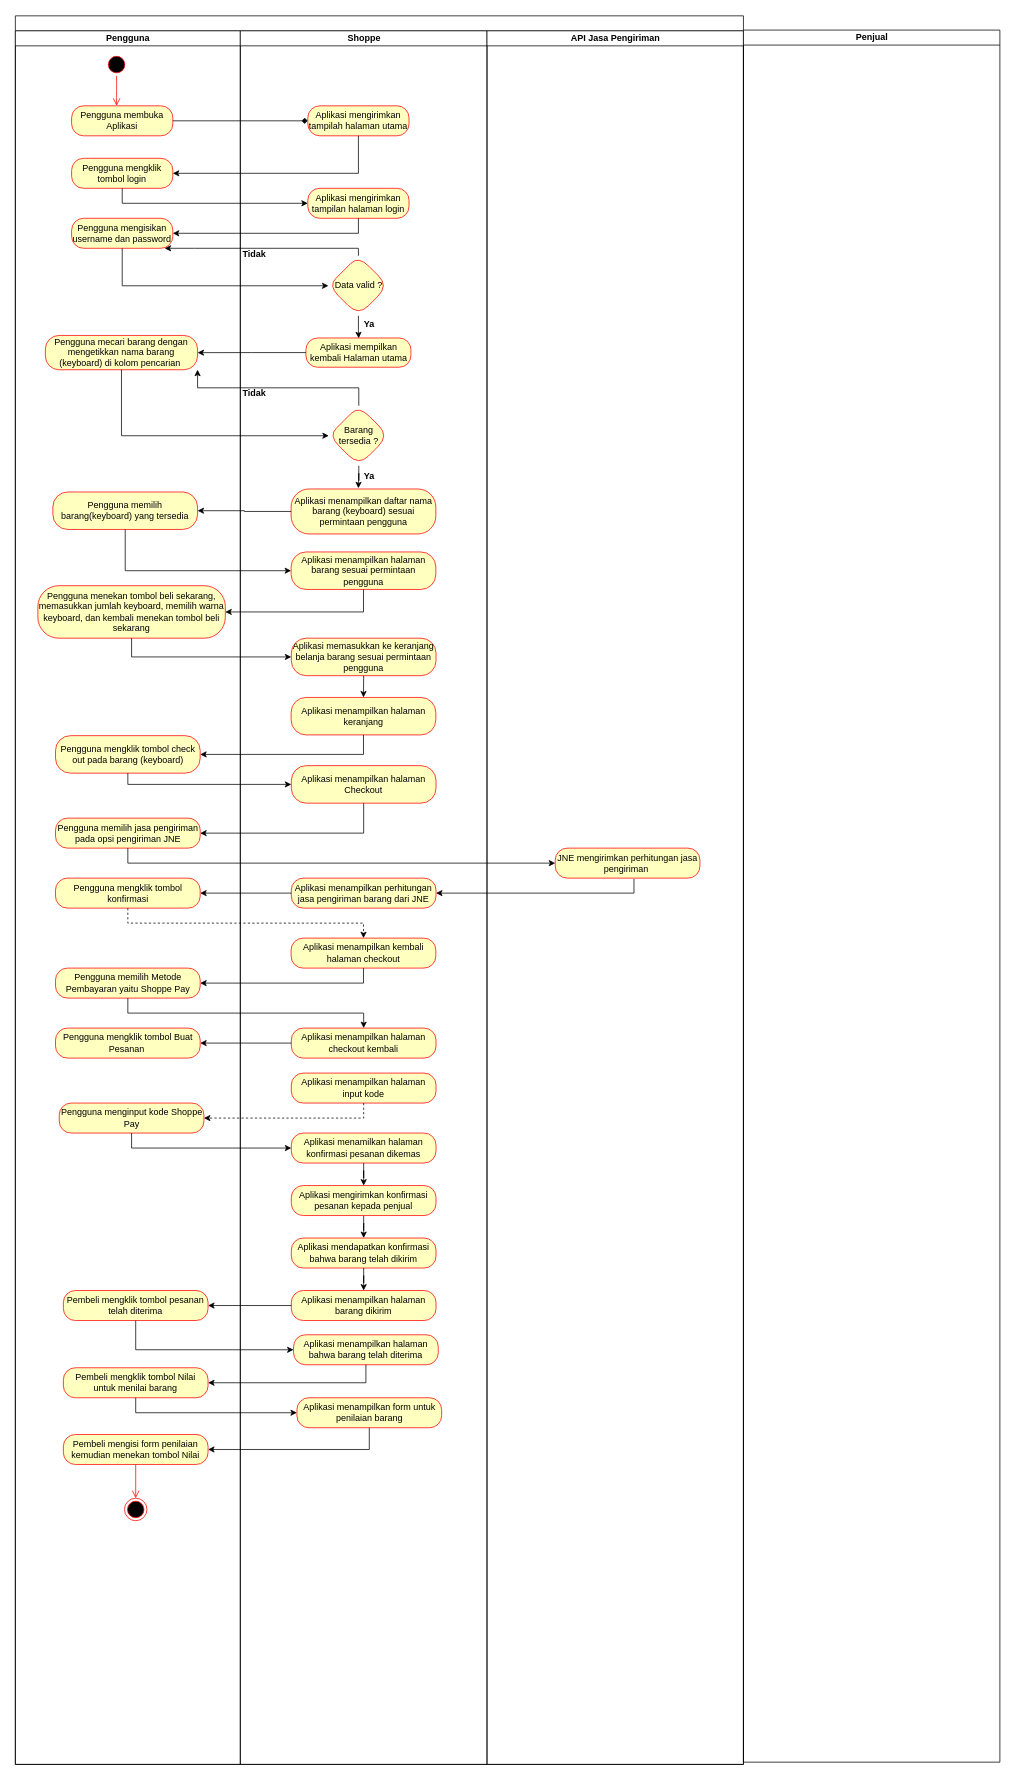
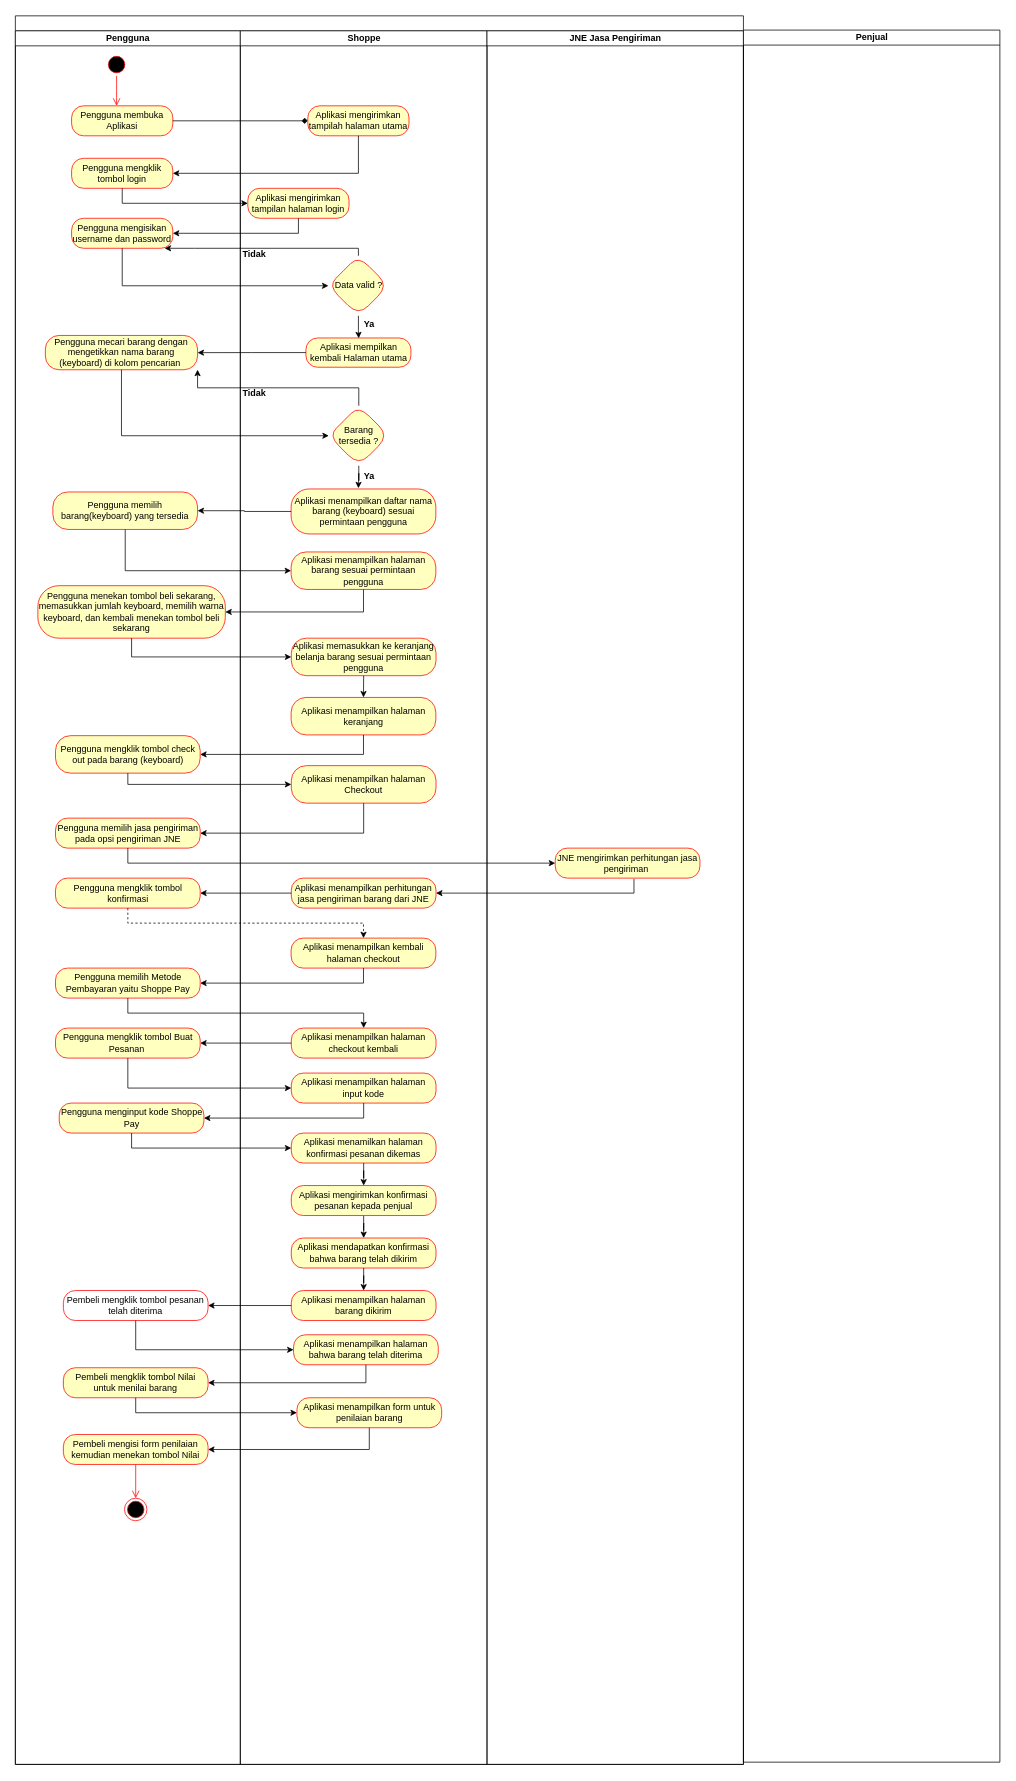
node "API Jasa Pengiriman": label "API Jasa Pengiriman" -> "JNE Jasa Pengiriman"
node "Aplikasi mengirimkan tampilan halaman login": moved (359, 203) -> (299, 203)
edge "Pengguna mengklik tombol Buat Pesanan" -> "Aplikasi menampilkan halaman input kode": added
edge "Aplikasi menampilkan halaman input kode" -> "Pengguna menginput kode Shoppe Pay": style dashed -> solid
node "Pembeli mengklik tombol pesanan telah diterima": fillcolor #ffffc0 -> #ffffff
